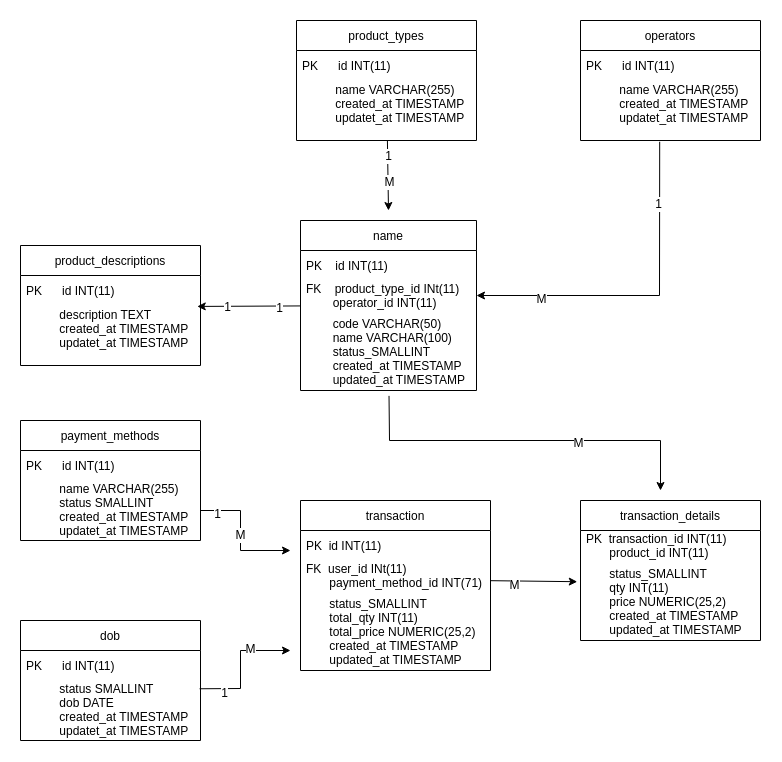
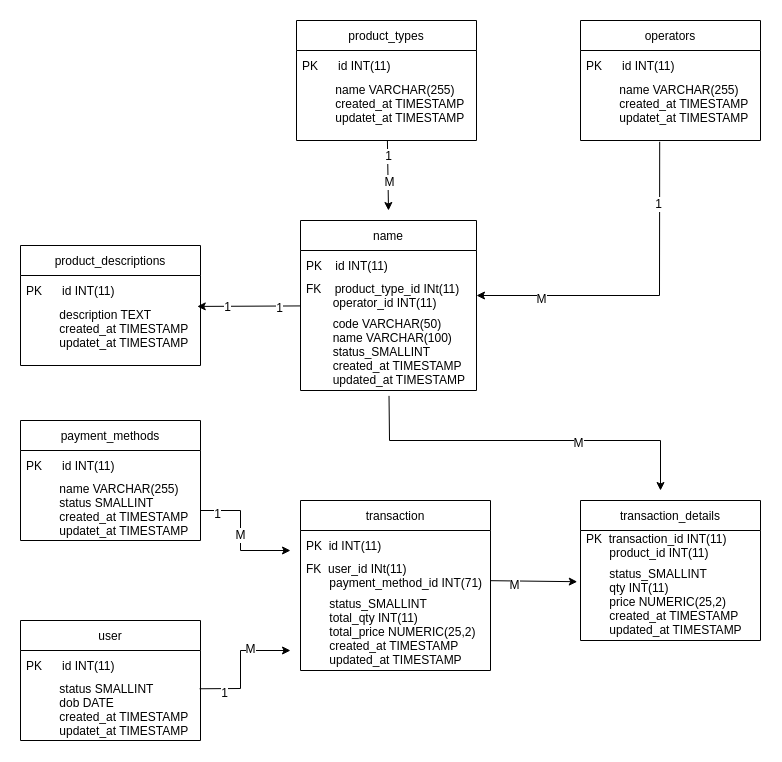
node "dob": label "dob" -> "user"
